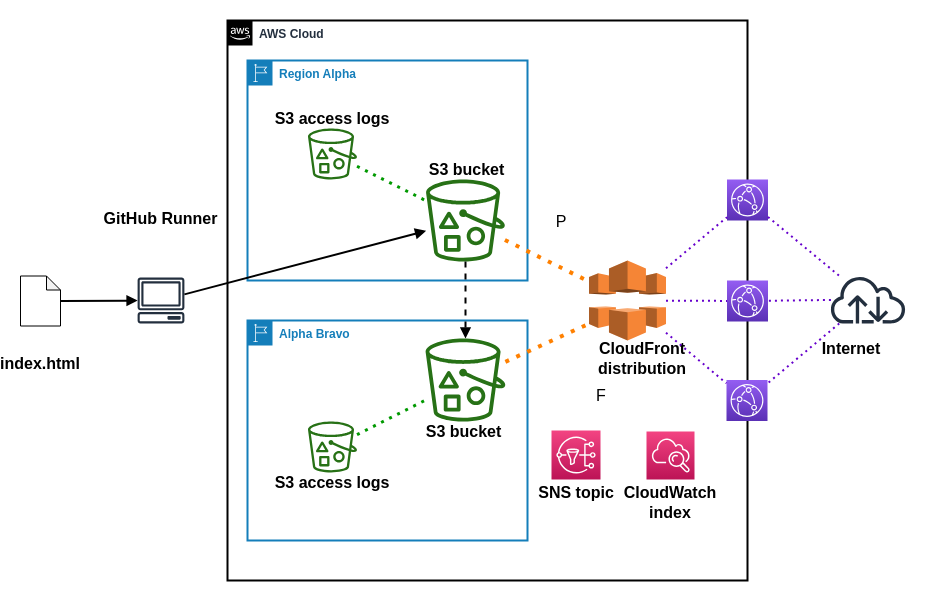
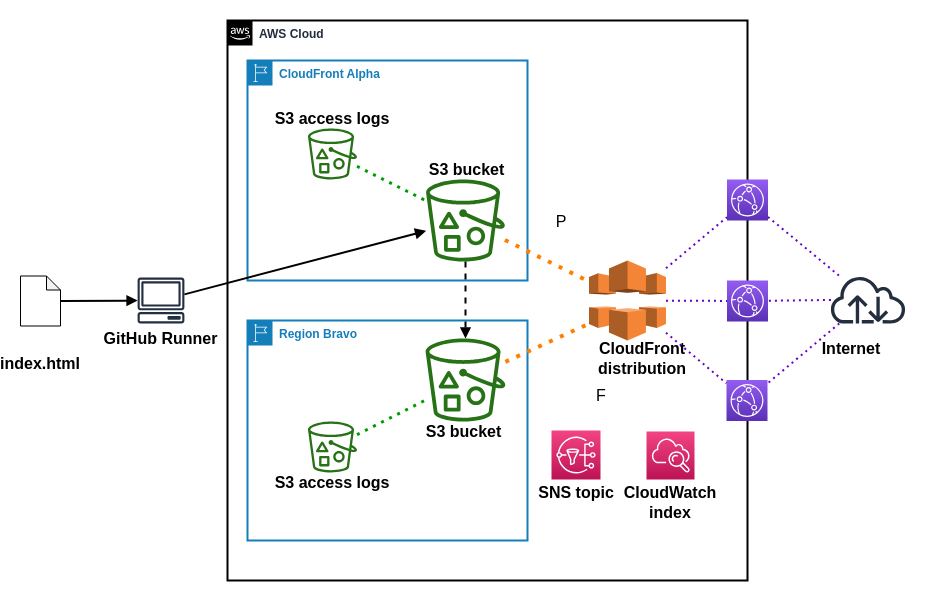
node "Region Alpha": label "Region Alpha" -> "CloudFront Alpha"
node "GitHub Runner": moved (161, 219) -> (161, 339)
node "Alpha Bravo": label "Alpha Bravo" -> "Region Bravo"
